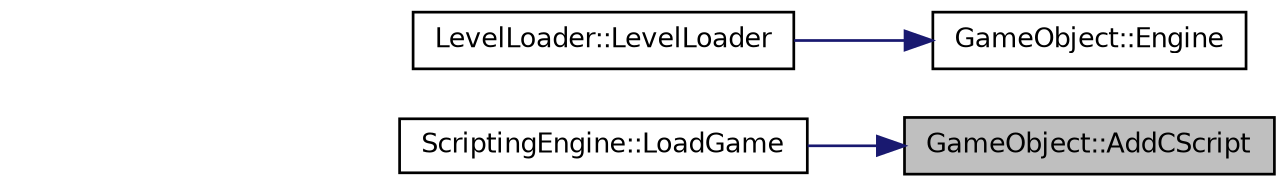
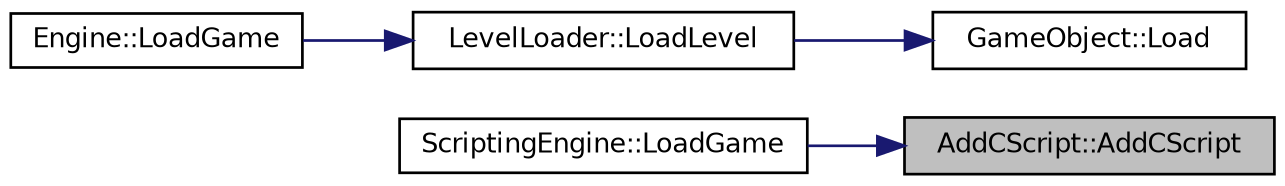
node "Engine::LoadGame": added
node "LevelLoader::LevelLoader": label "LevelLoader::LevelLoader" -> "LevelLoader::LoadLevel"
node "GameObject::Engine": label "GameObject::Engine" -> "GameObject::Load"
node "GameObject::AddCScript": label "GameObject::AddCScript" -> "AddCScript::AddCScript"
